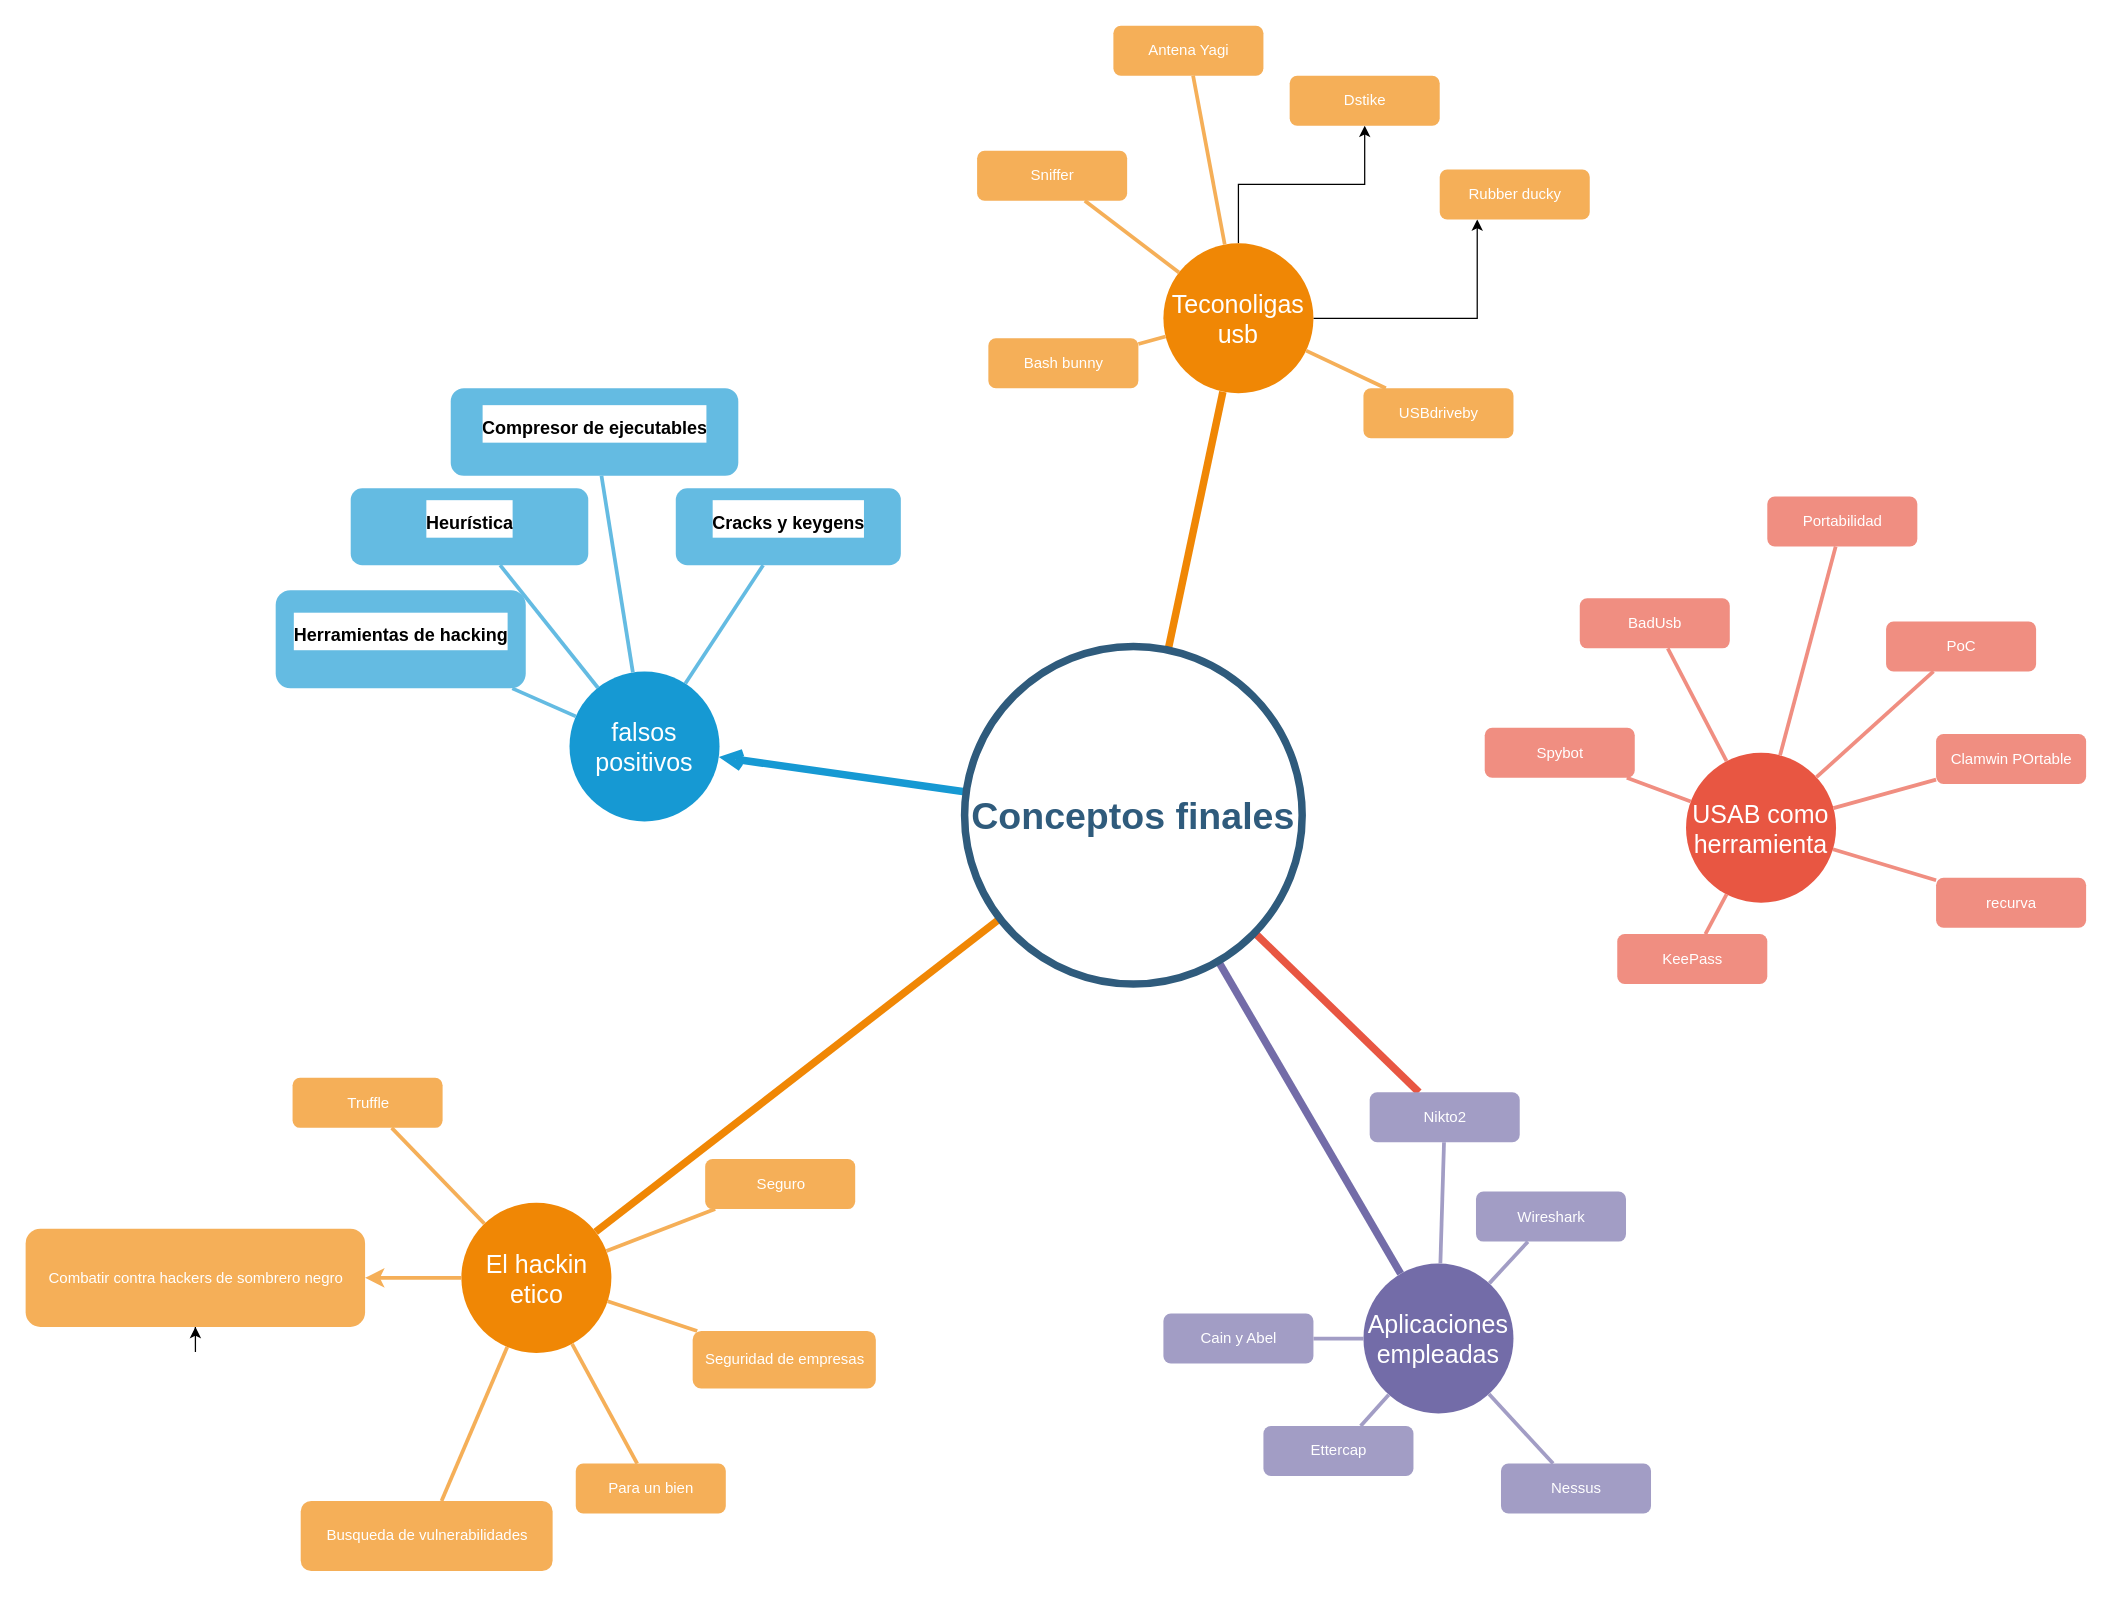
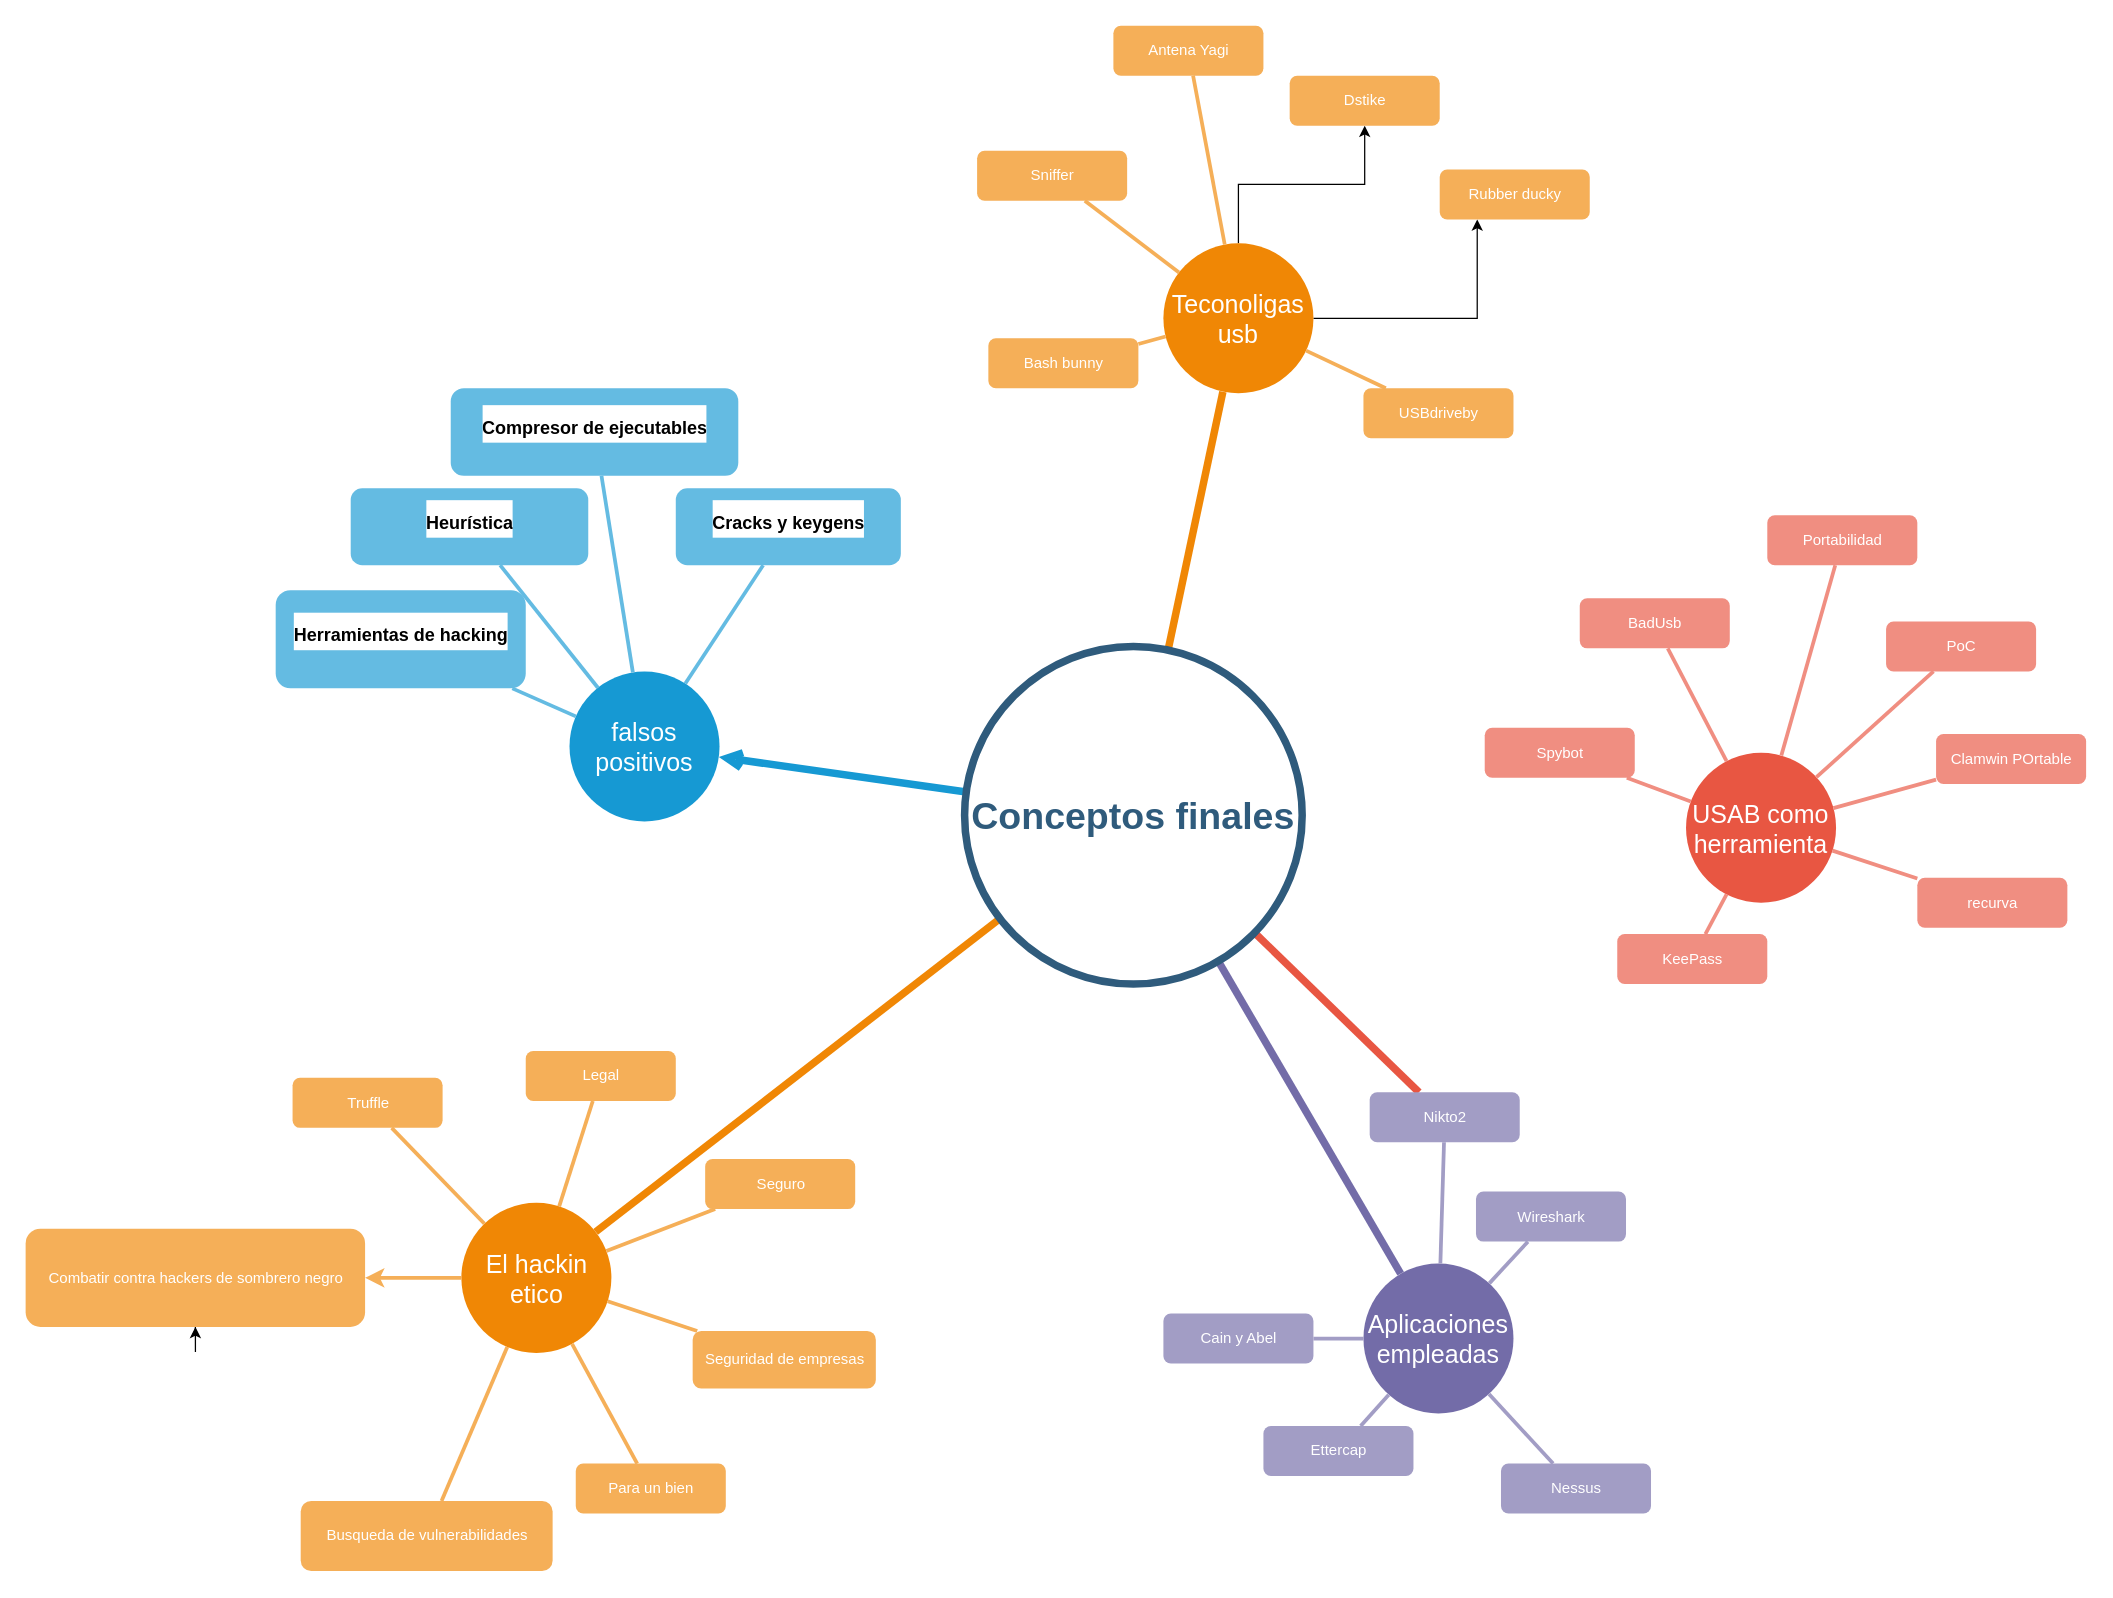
node "Portabilidad": moved (1842, 521) -> (1842, 540)
node "recurva": moved (2011, 903) -> (1992, 903)
node "Legal": added
edge "Legal" -- "El hackin etico": added
